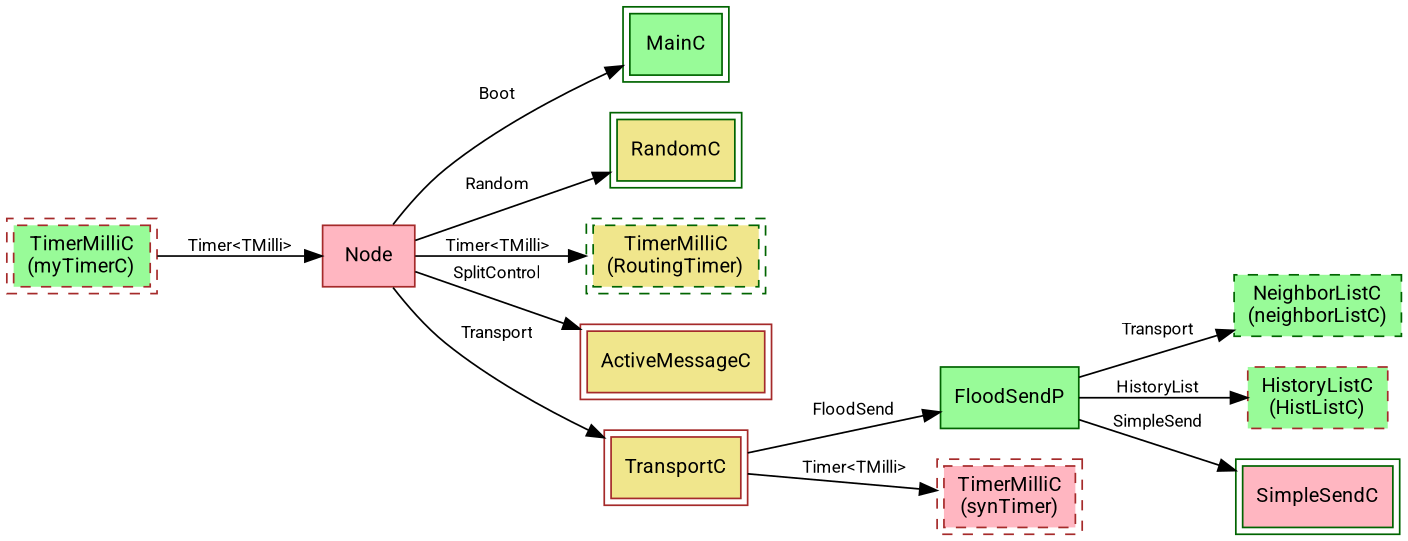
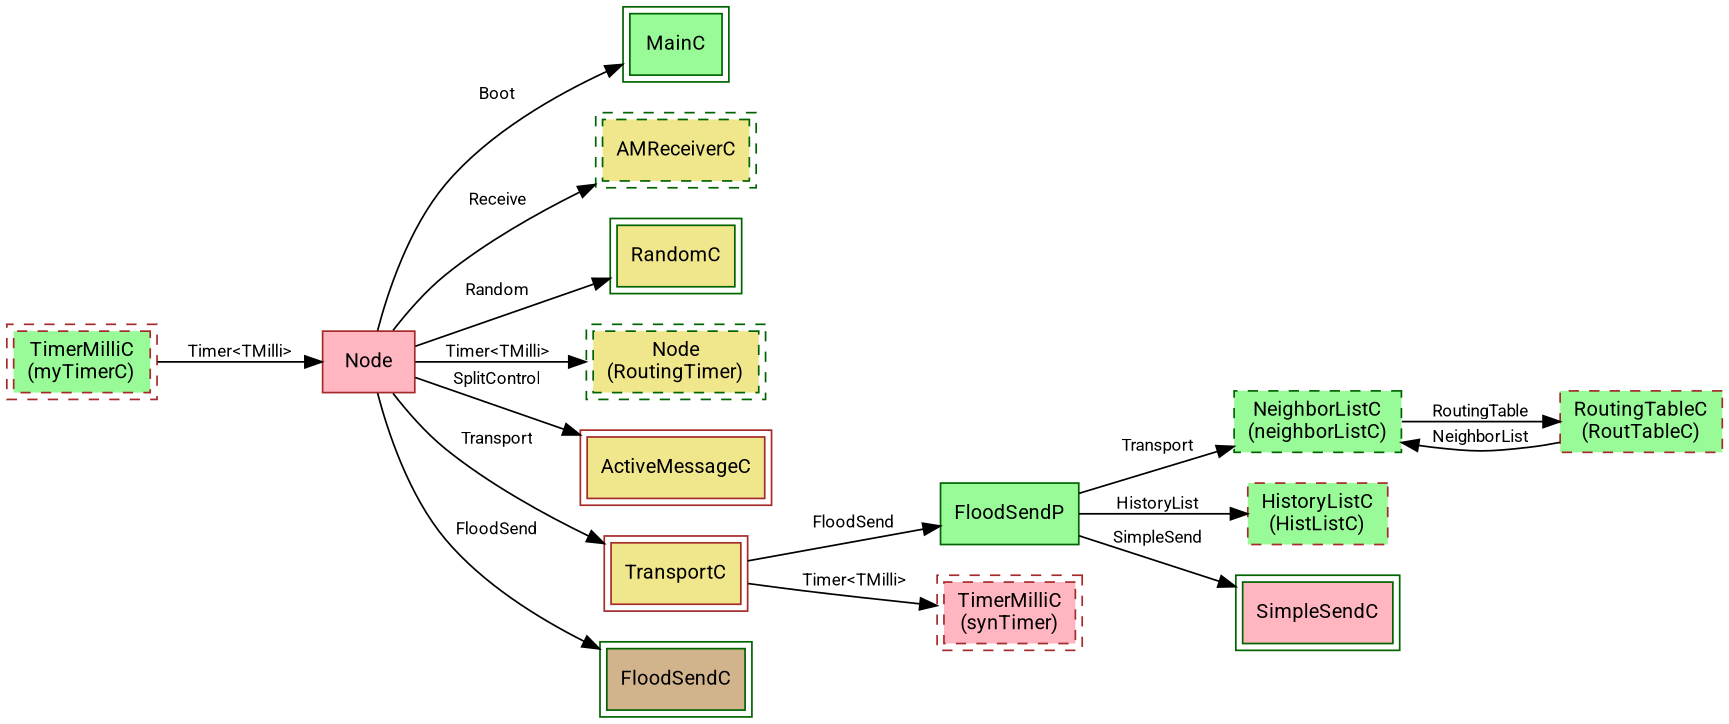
node "AMReceiverC": added
node "TimerMilliC (RoutingTimer)": label "TimerMilliC (RoutingTimer)" -> "Node (RoutingTimer)"
node "RoutingTableC (RoutTableC)": added
node "FloodSendC": added
